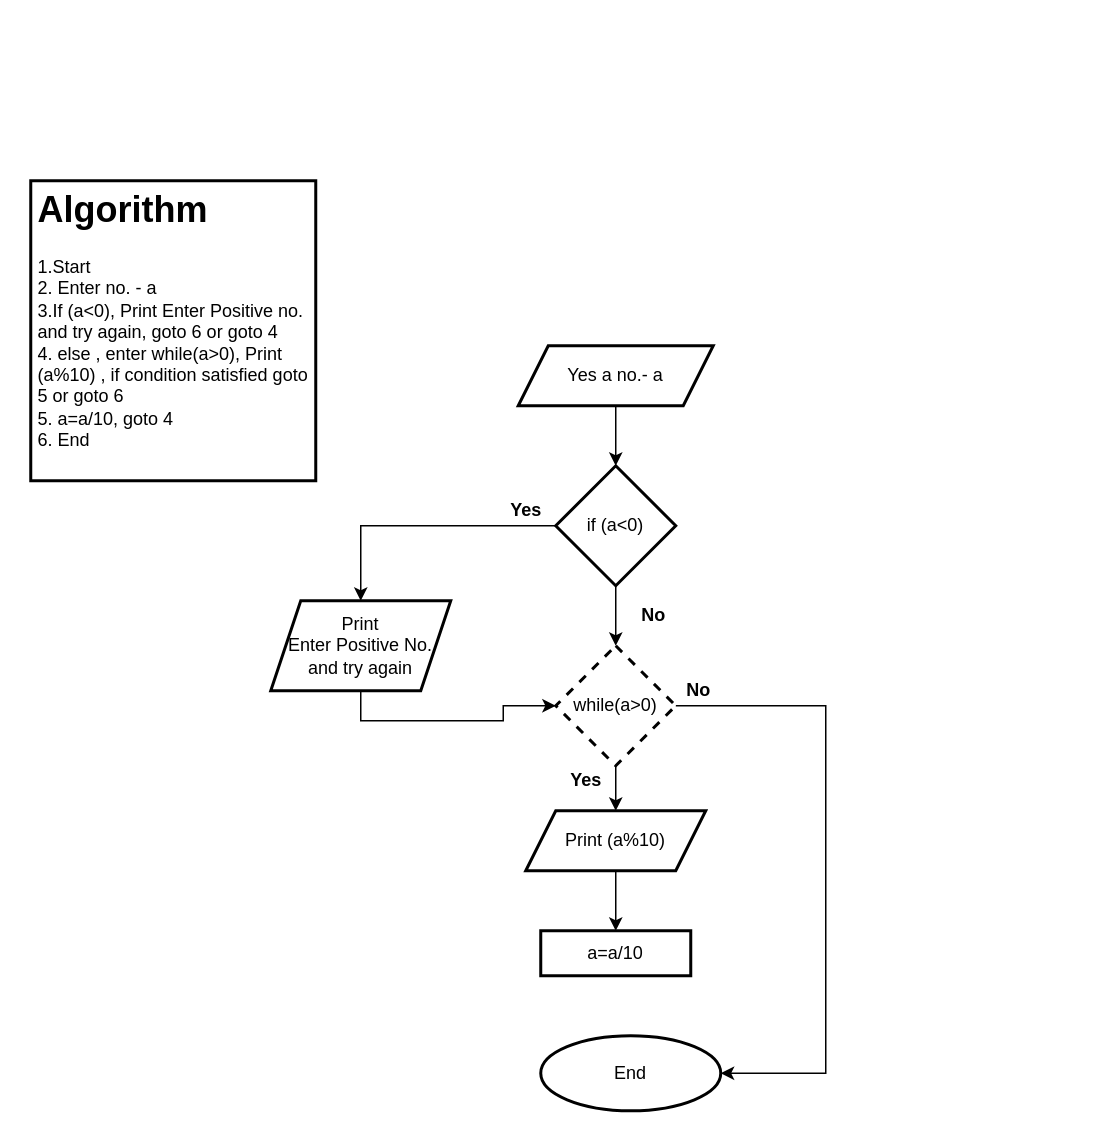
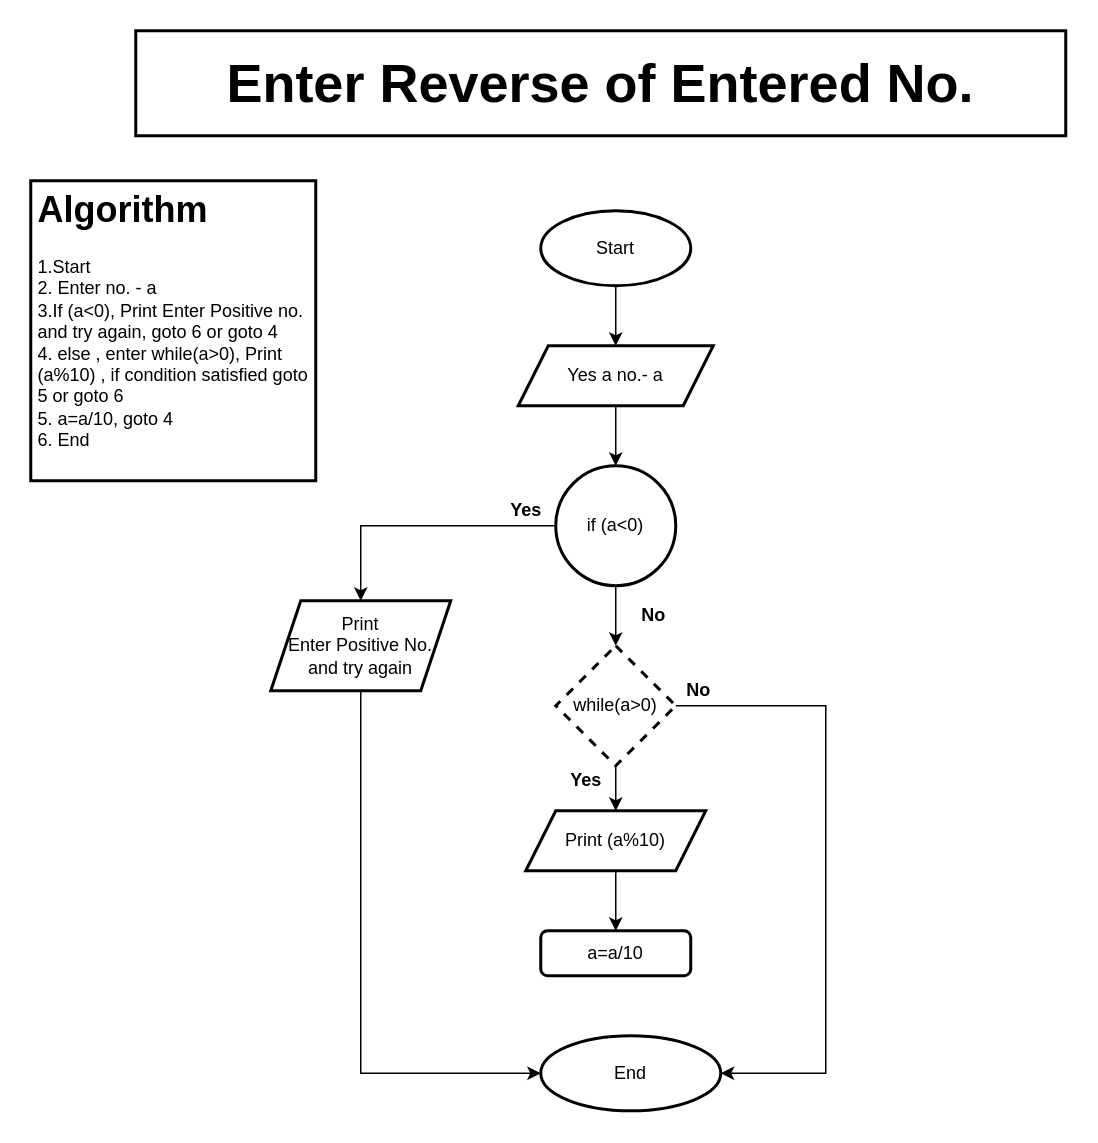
node "Enter Reverse of Entered No.": added
node "Start": added
edge "Start" -> "Yes a no.- a": added
node "if (a<0)": shape diamond -> ellipse
edge "Print Enter Positive No. and try again" -> "while(a>0)": now "Print Enter Positive No. and try again" -> "End"
node "a=a/10": shape rectangle -> rounded rectangle
